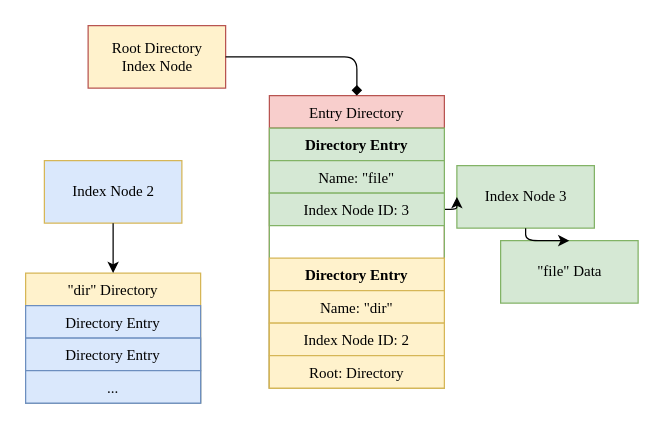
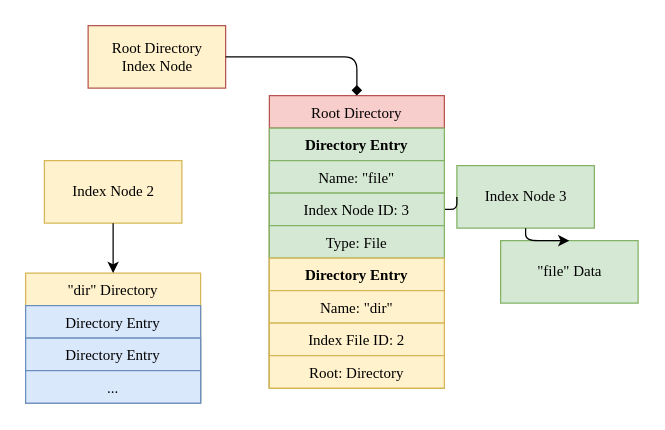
node "Entry Directory": label "Entry Directory" -> "Root Directory"
node "Index Node 2": fillcolor #dae8fc -> #fff2cc
edge "Index Node ID: 3" -> "Index Node 3": arrowhead classic -> none
node "Type: File": added
node "Index Node ID: 2": label "Index Node ID: 2" -> "Index File ID: 2"
